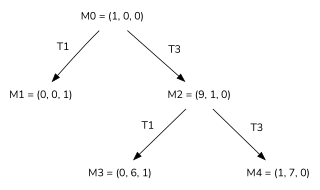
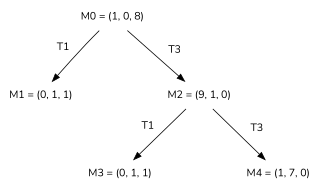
node "M0 = (1, 0, 0)": label "M0 = (1, 0, 0)" -> "M0 = (1, 0, 8)"
node "M1 = (0, 0, 1)": label "M1 = (0, 0, 1)" -> "M1 = (0, 1, 1)"
node "M3 = (0, 6, 1)": label "M3 = (0, 6, 1)" -> "M3 = (0, 1, 1)"
